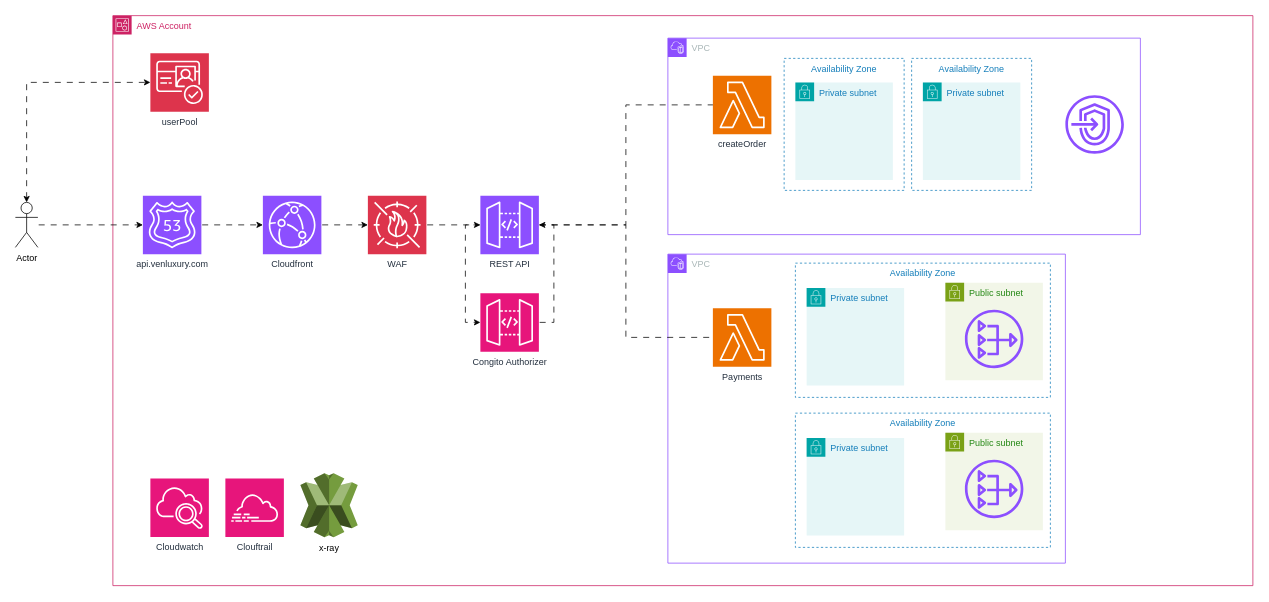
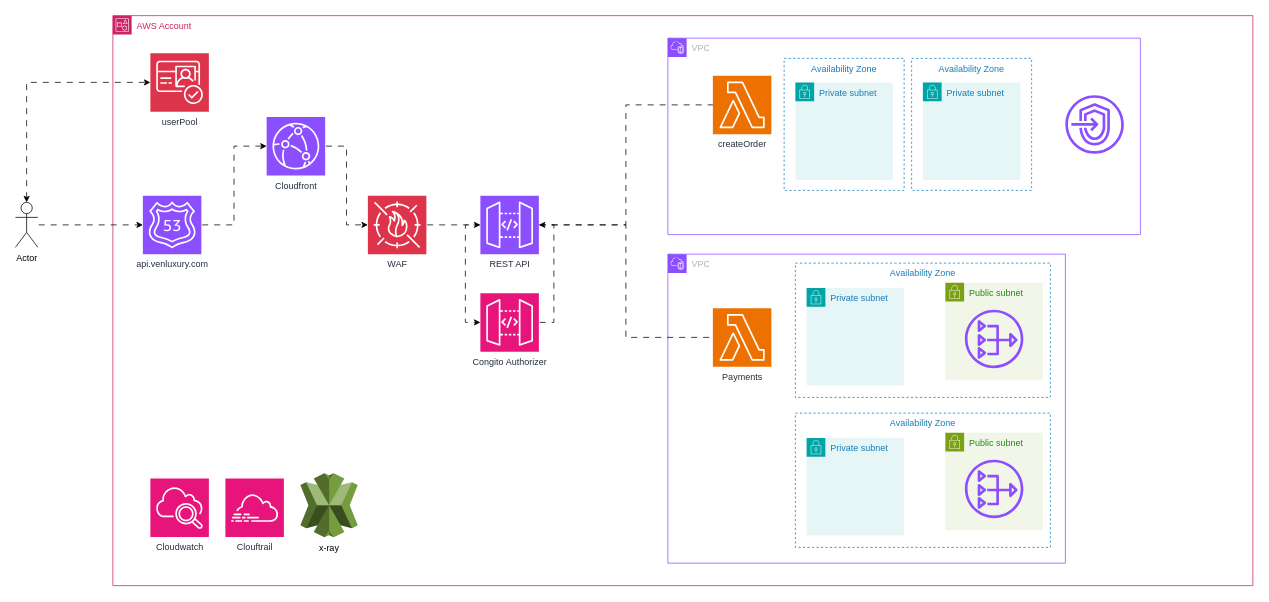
node "Cloudfront": moved (292, 225) -> (296, 146)
